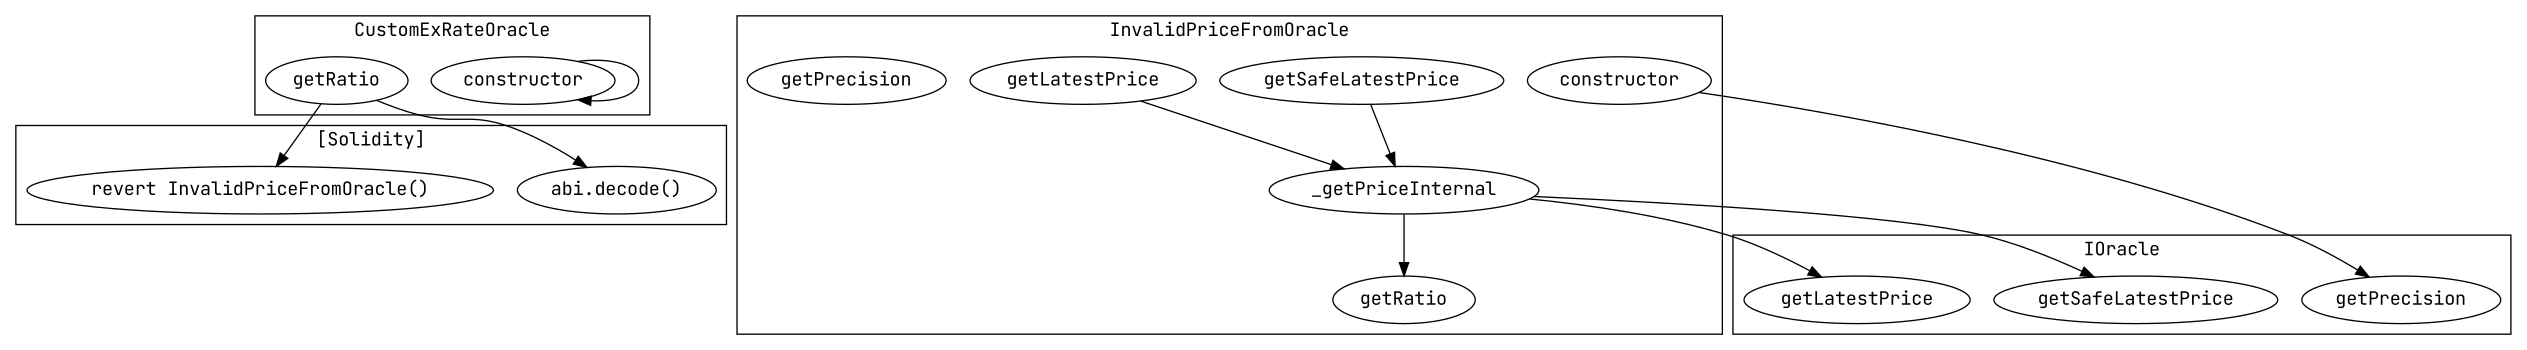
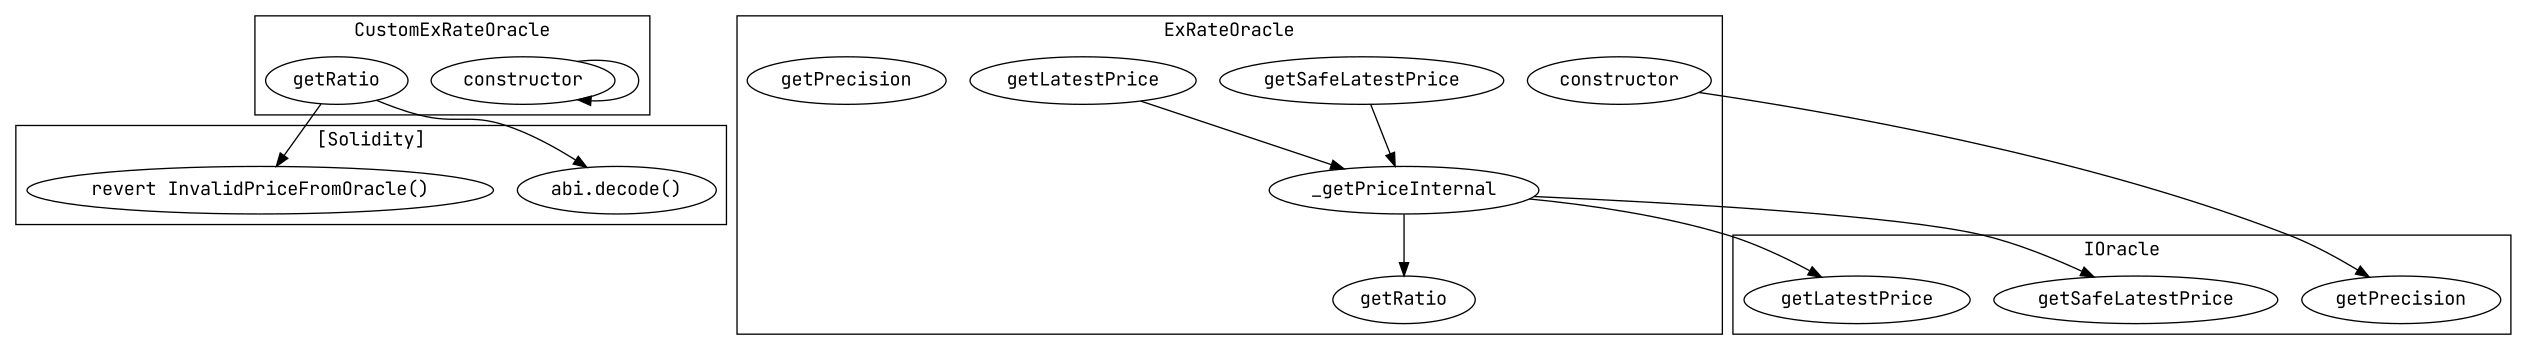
cluster "InvalidPriceFromOracle": label "InvalidPriceFromOracle" -> "ExRateOracle"
